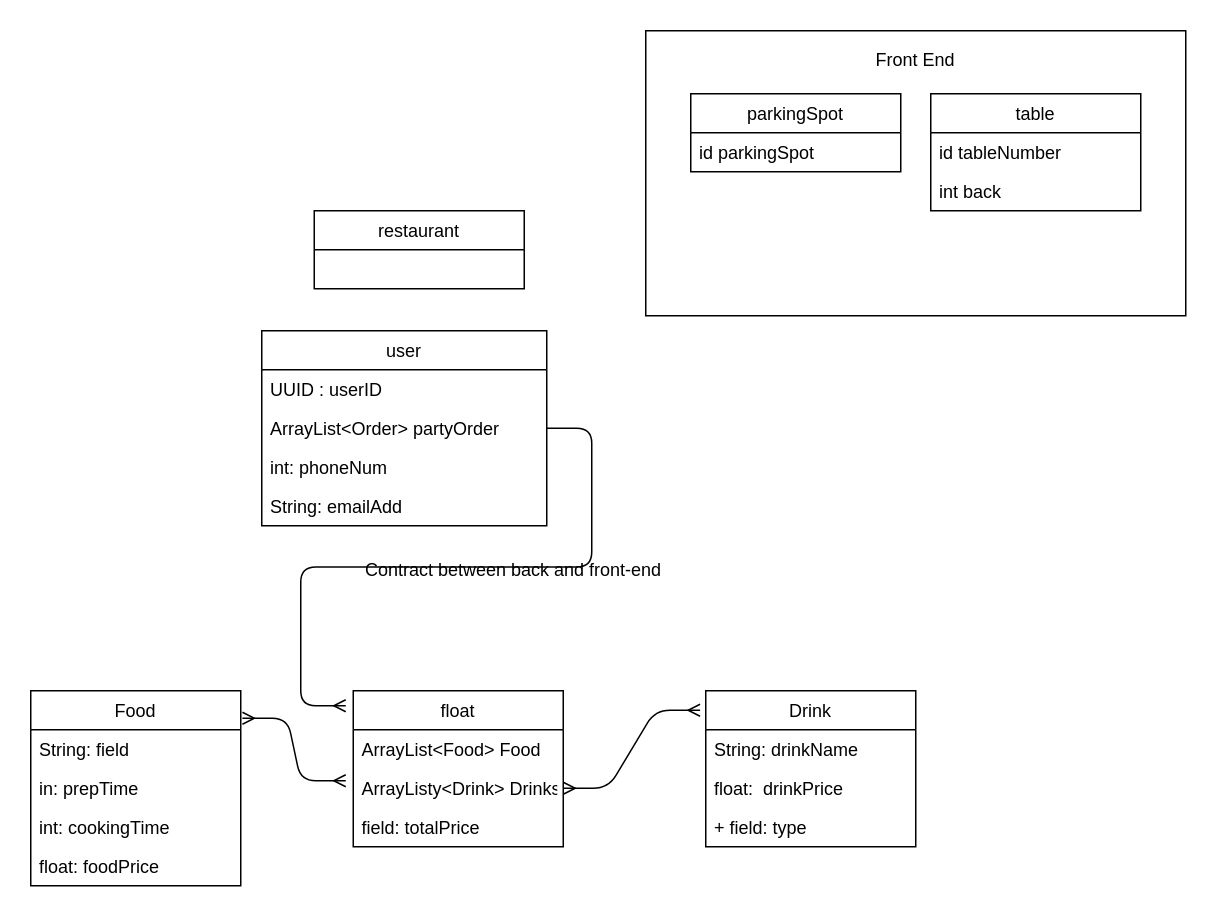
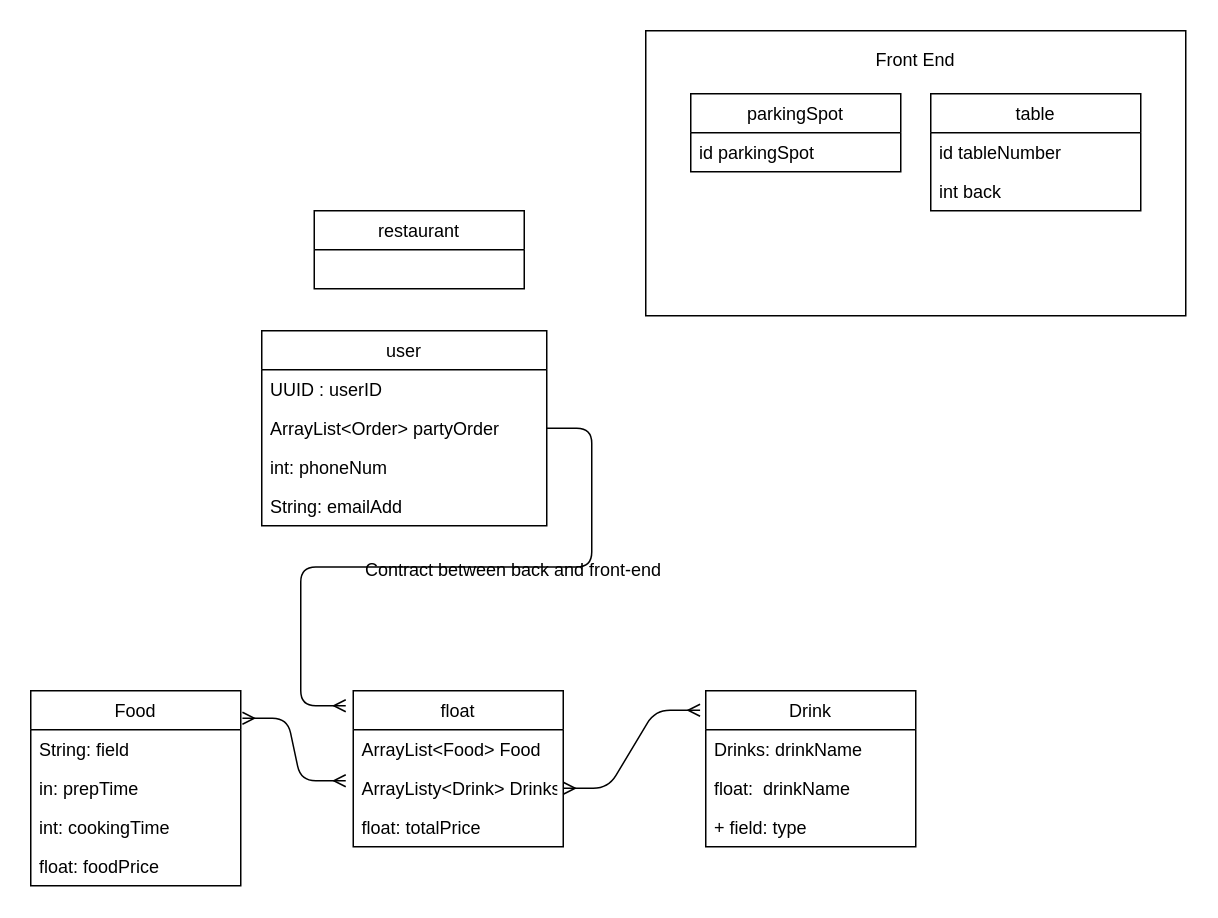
node "String: drinkName": label "String: drinkName" -> "Drinks: drinkName"
node "float: drinkPrice": label "float: drinkPrice" -> "float: drinkName"
node "field: totalPrice": label "field: totalPrice" -> "float: totalPrice"
